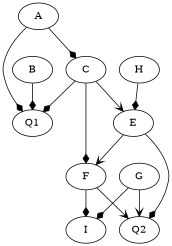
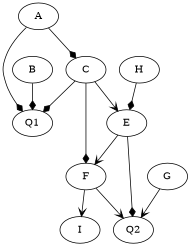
edge "F" -> "I": arrowhead diamond -> vee
edge "G" -> "I": removed
